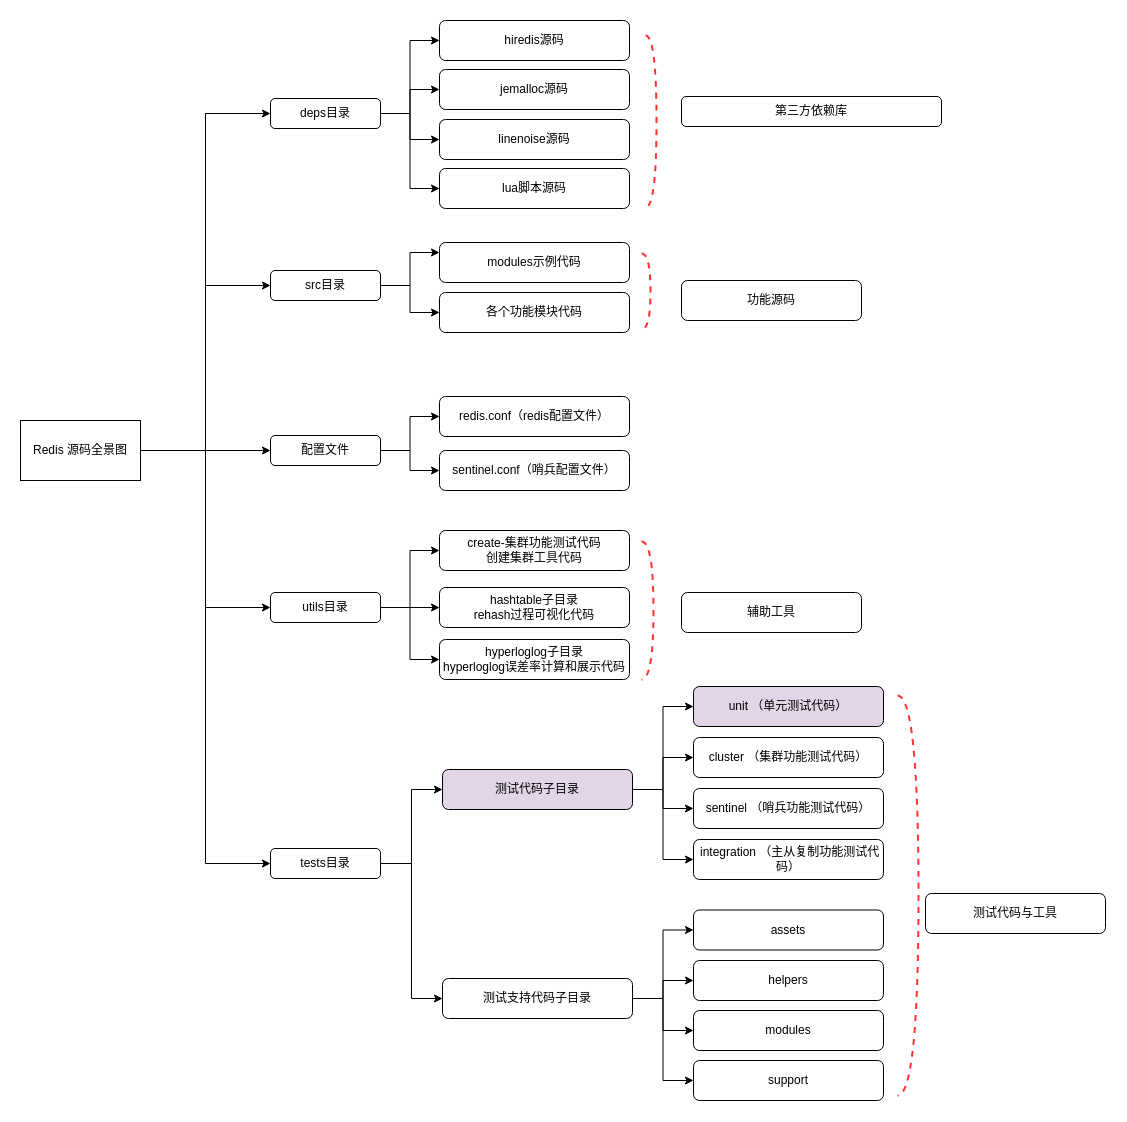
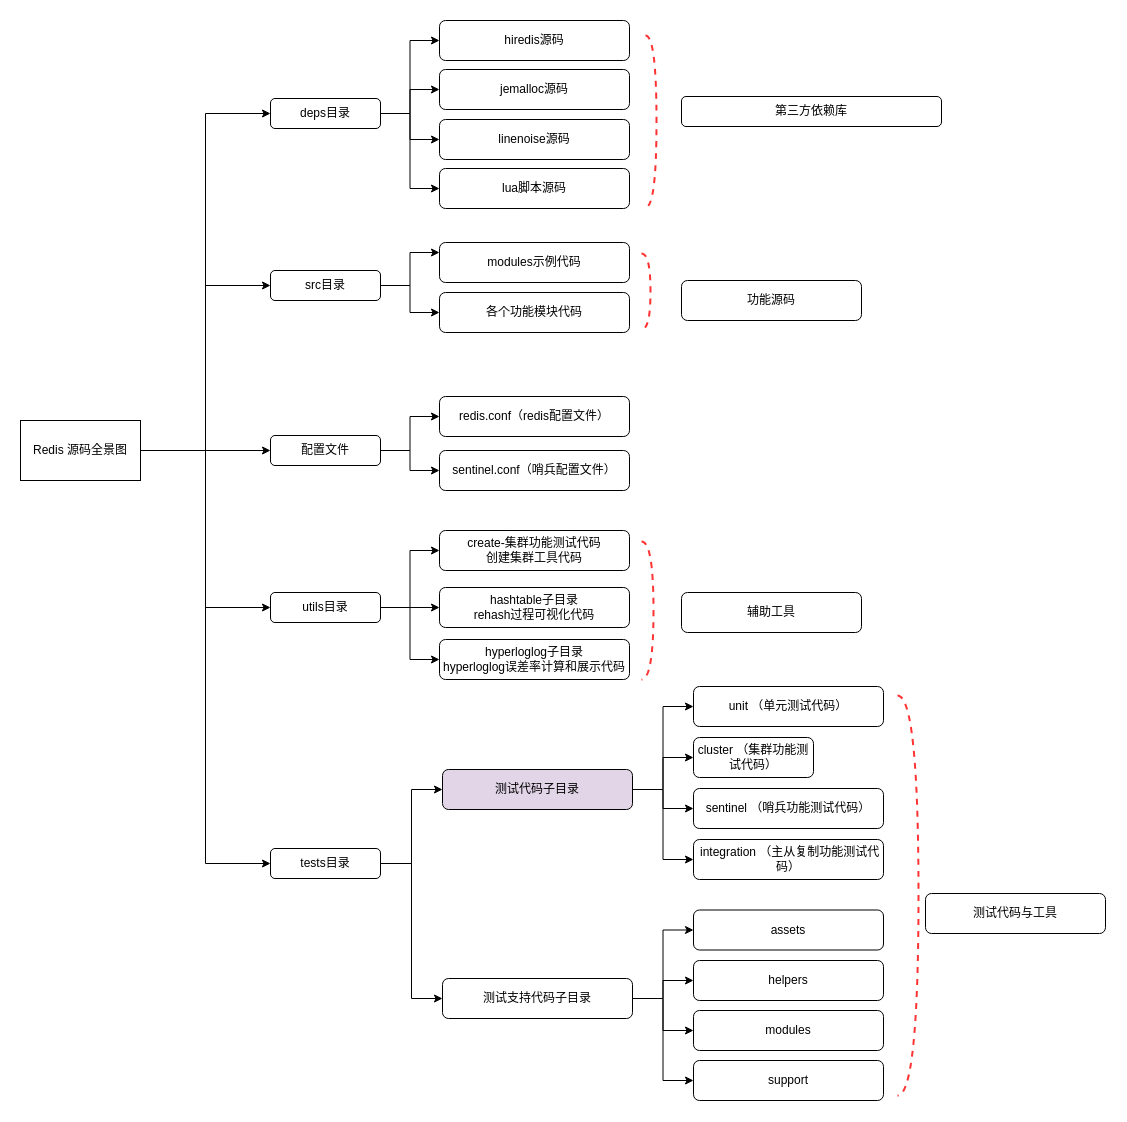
node "unit （单元测试代码）": fillcolor #e1d5e7 -> #ffffff
node "cluster （集群功能测试代码）": size 190x40 -> 120x40
